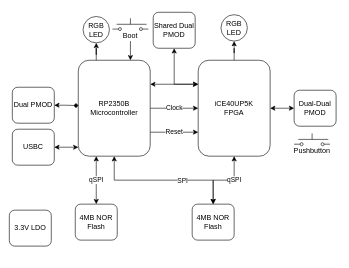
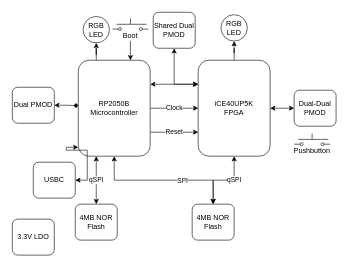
node "RP2350B Microcontroller": label "RP2350B Microcontroller" -> "RP2050B Microcontroller"
node "USBC": moved (33, 147) -> (54, 180)
node "3.3V LDO": moved (30, 228) -> (33, 237)
